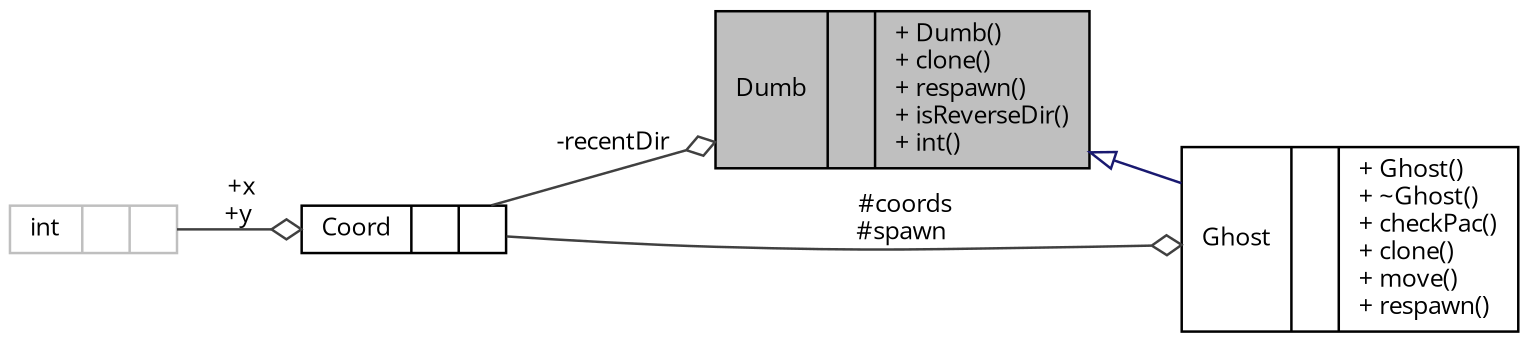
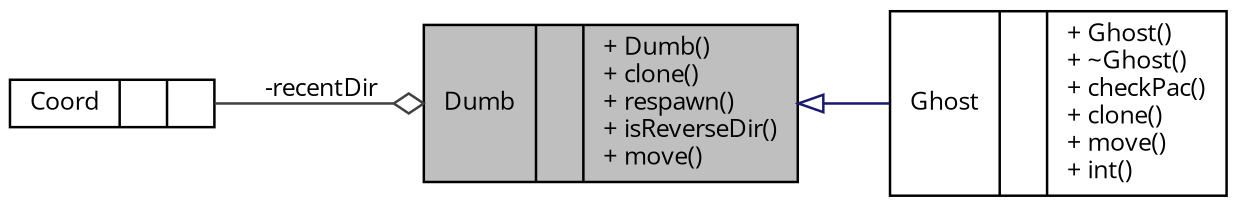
node "Dumb": text "+ int()" -> "+ move()"
node "int": removed
edge "Coord" -> "Ghost": removed, label "#coords #spawn"
node "Ghost": text "+ respawn()" -> "+ int()"
